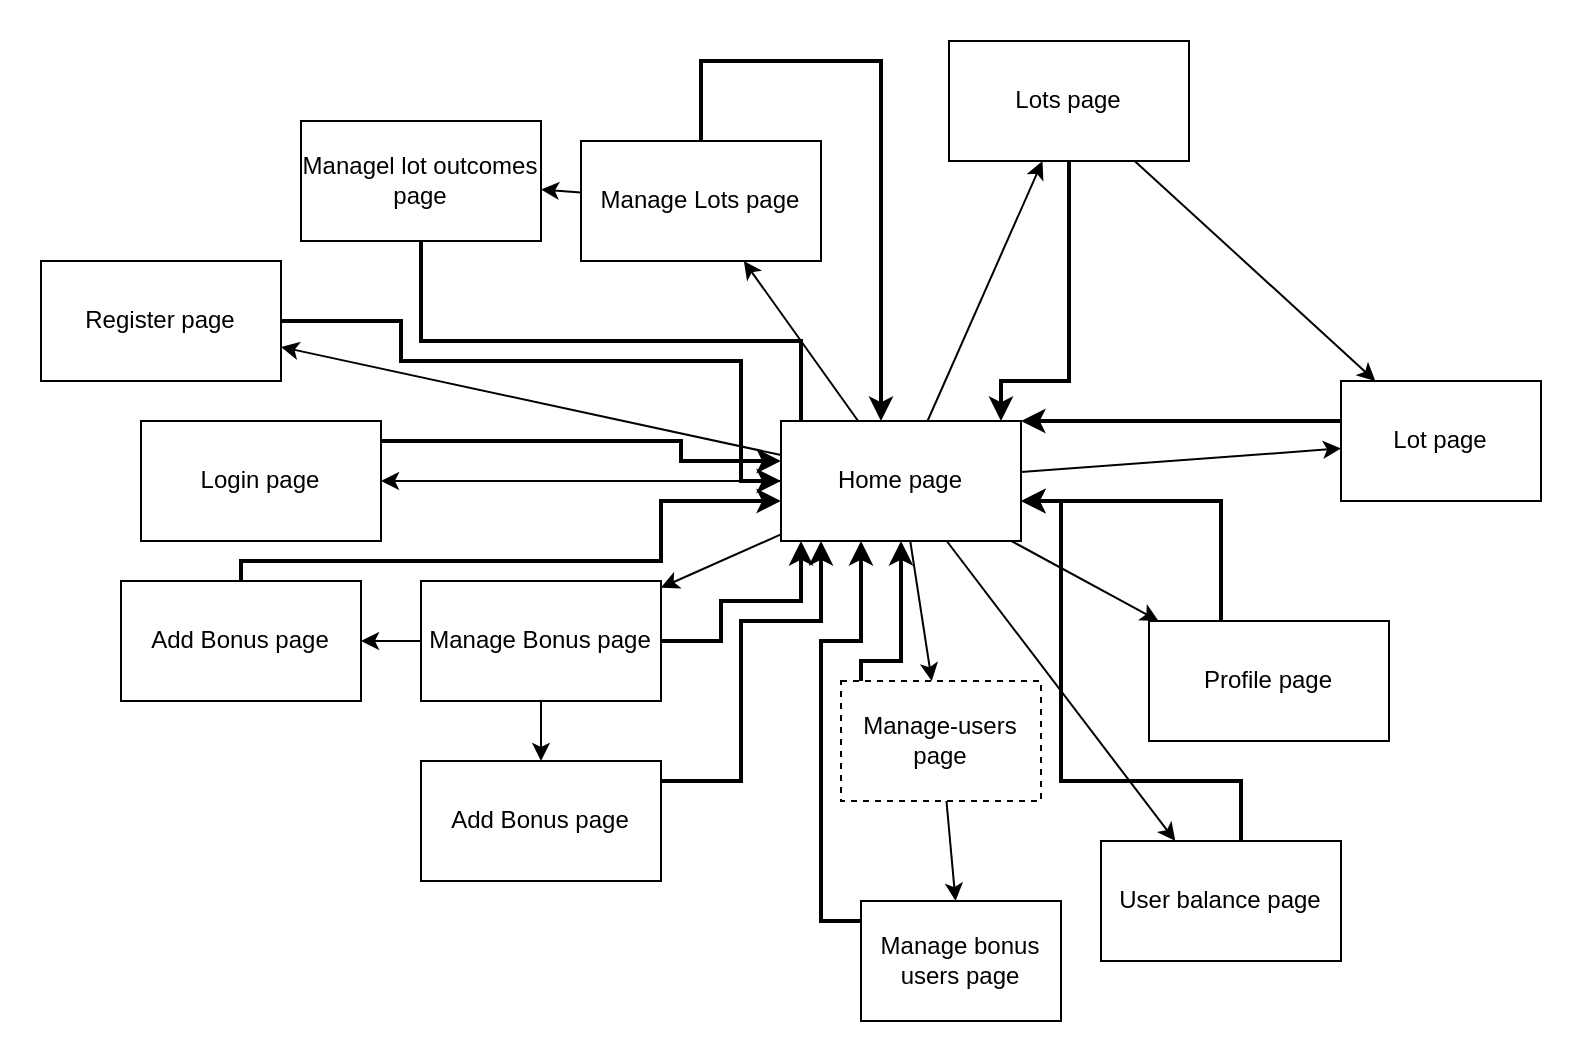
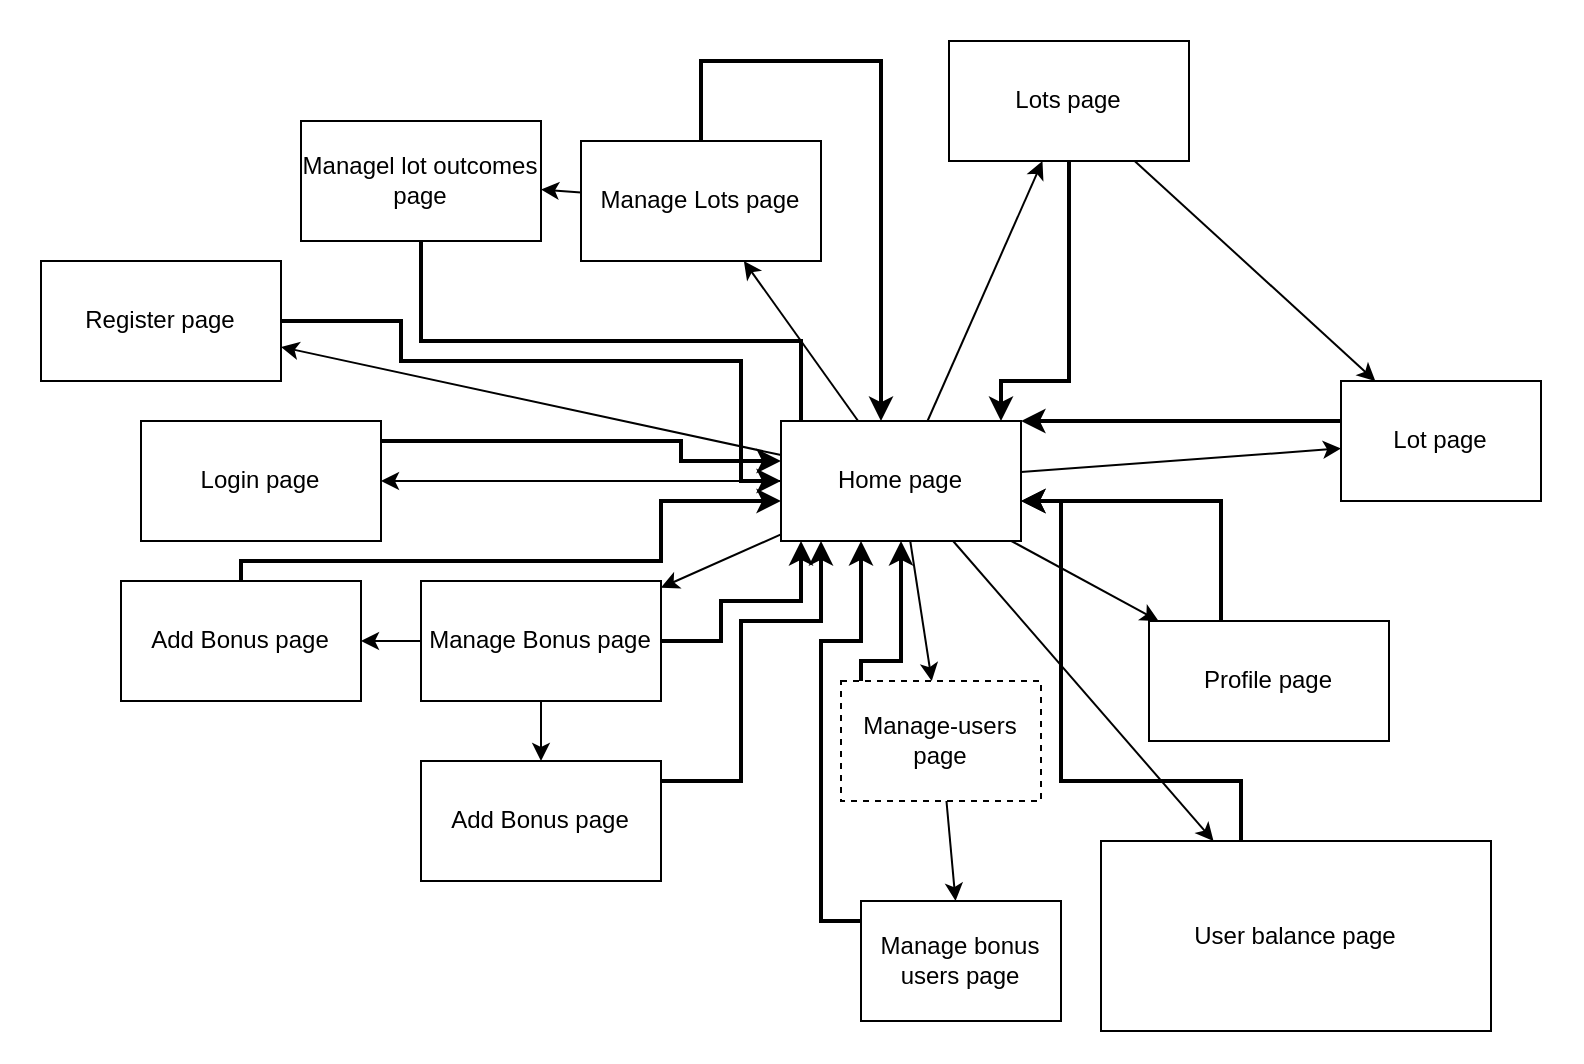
node "User balance page": size 240x120 -> 390x190
